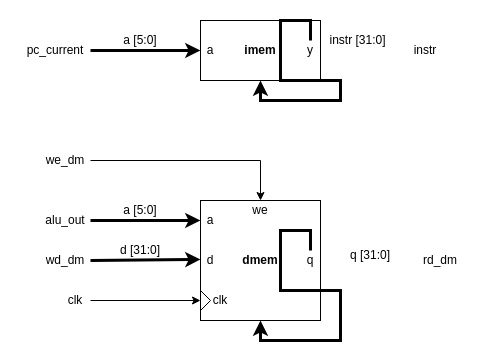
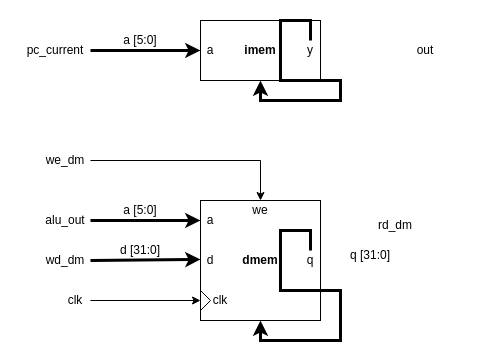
node "instr [31:0]": removed
node "instr": label "instr" -> "out"
node "rd_dm": moved (441, 261) -> (396, 226)
